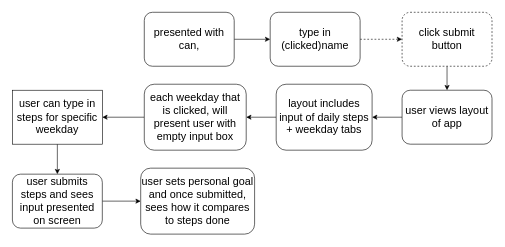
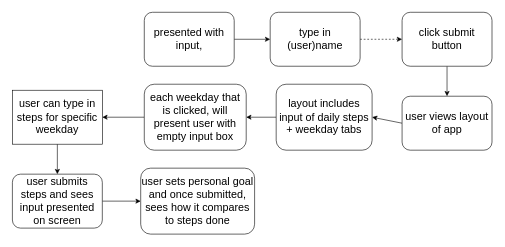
node "presented with can,": label "presented with can," -> "presented with input,"
node "type in (clicked)name": label "type in (clicked)name" -> "type in (user)name"
node "click submit button": style dashed -> solid
node "user views layout of app": moved (447, 117) -> (447, 123)
